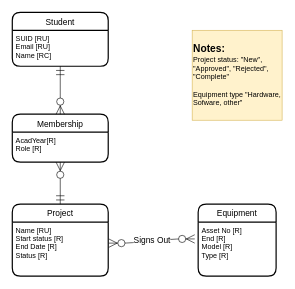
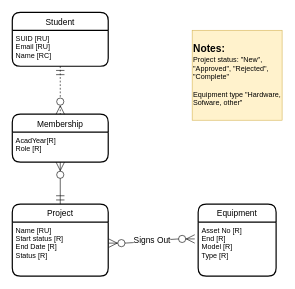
edge "SUID [RU] Email [RU] Name [RC]" -- "Membership": style solid -> dashed
